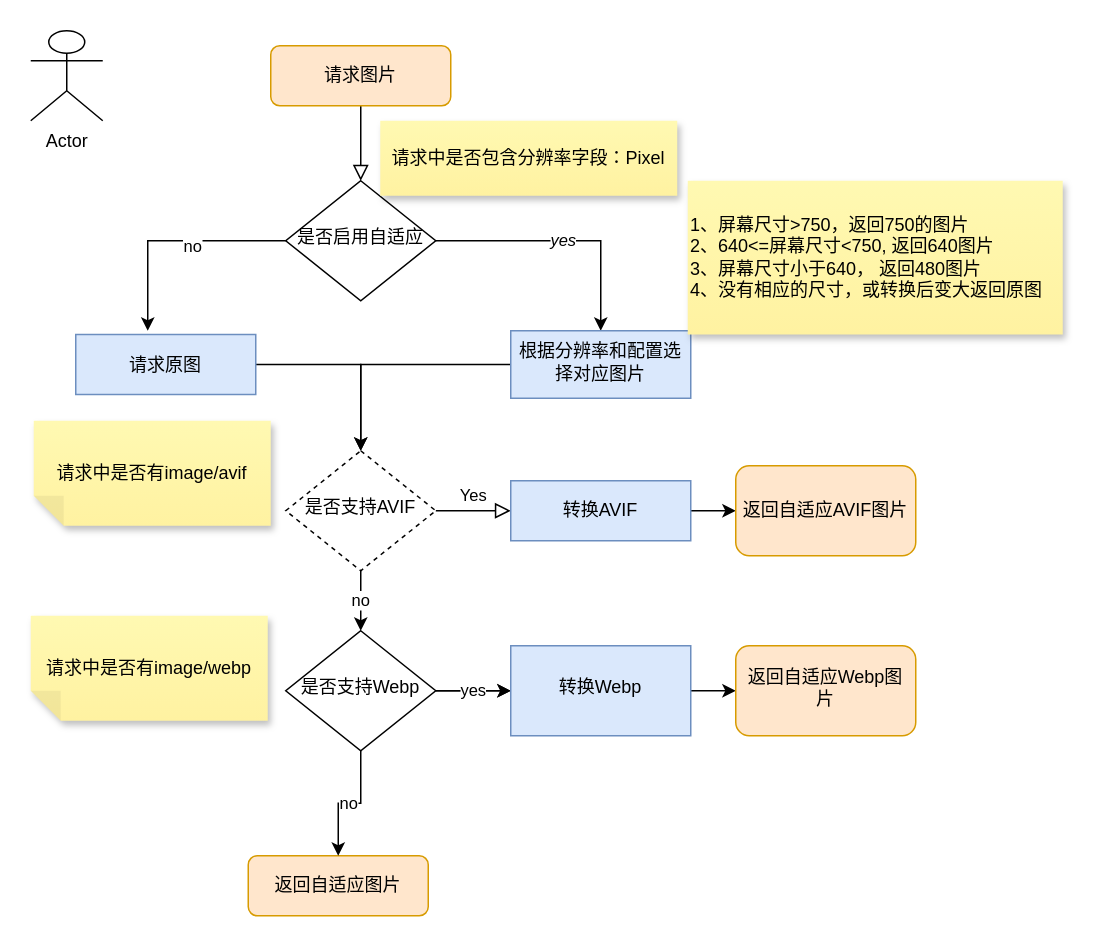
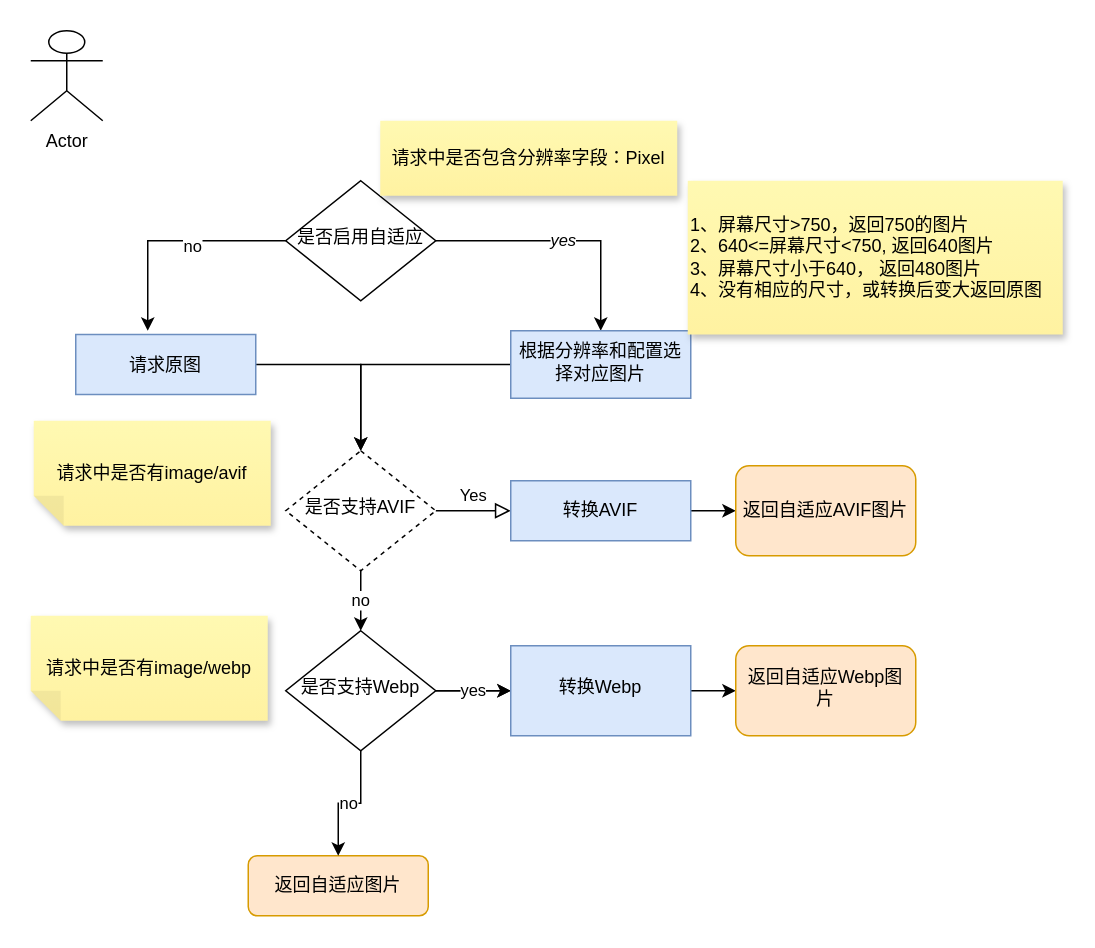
node "请求图片": removed
edge "请求图片" -> "是否启用自适应": removed
